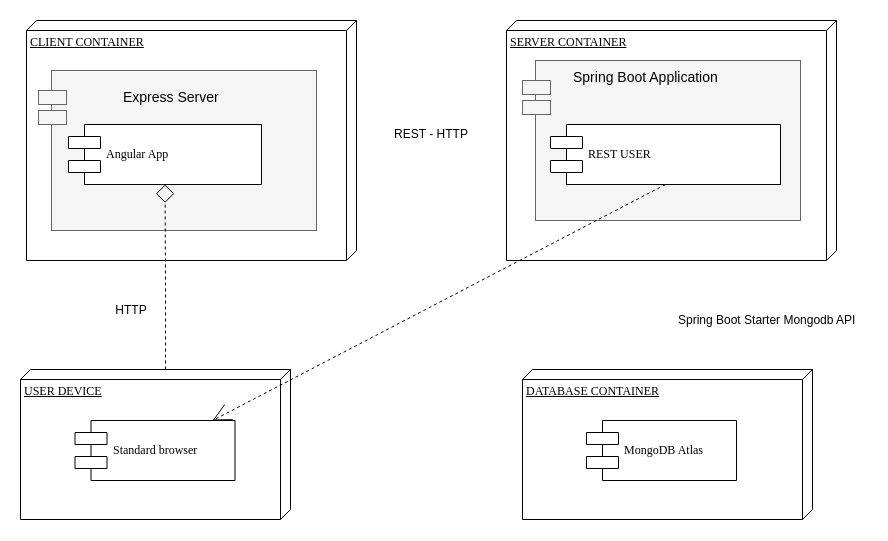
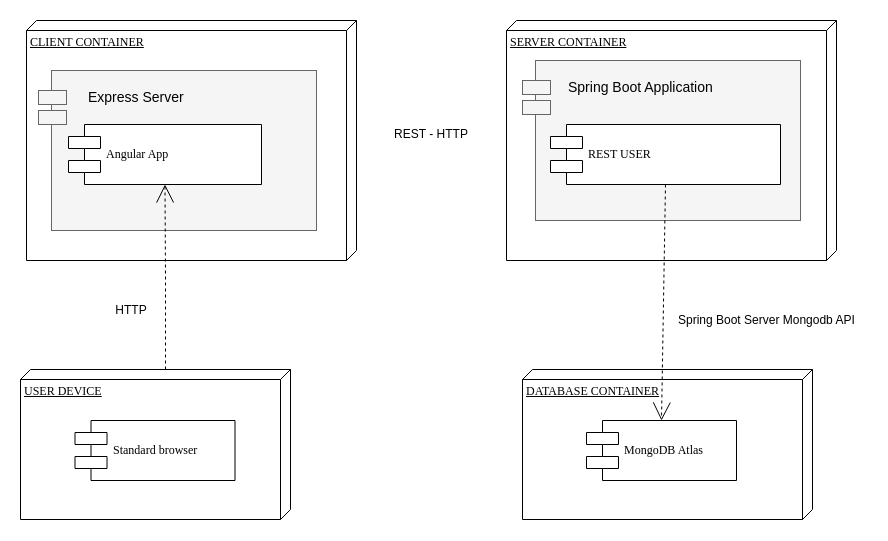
node "Spring Boot Application": moved (663, 78) -> (658, 88)
node "Express Server": moved (182, 98) -> (147, 98)
edge "USER DEVICE" -> "Angular App": arrowhead diamond -> open
edge "REST USER" -> "Standard browser": now "REST USER" -> "MongoDB Atlas"
node "Spring Boot Starter Mongodb API": label "Spring Boot Starter Mongodb API" -> "Spring Boot Server Mongodb API"
